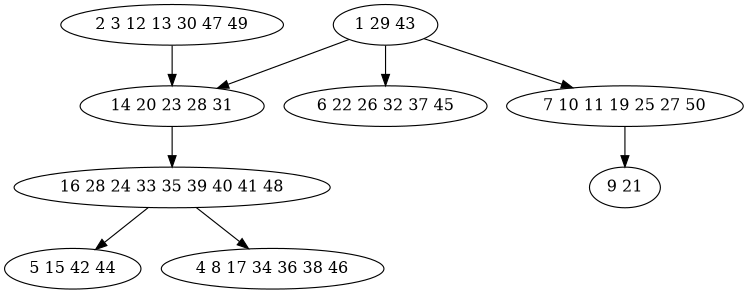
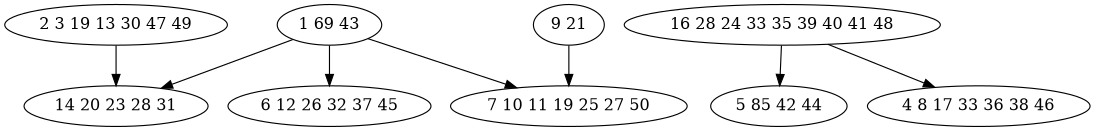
node "2 3 12 13 30 47 49": label "2 3 12 13 30 47 49" -> "2 3 19 13 30 47 49"
node "1 29 43": label "1 29 43" -> "1 69 43"
node "6 22 26 32 37 45": label "6 22 26 32 37 45" -> "6 12 26 32 37 45"
edge "14 20 23 28 31" -> "16 28 24 33 35 39 40 41 48": removed
edge "7 10 11 19 25 27 50" -> "9 21": reversed
node "5 15 42 44": label "5 15 42 44" -> "5 85 42 44"
node "4 8 17 34 36 38 46": label "4 8 17 34 36 38 46" -> "4 8 17 33 36 38 46"
